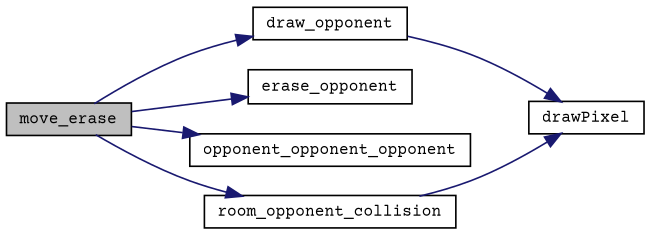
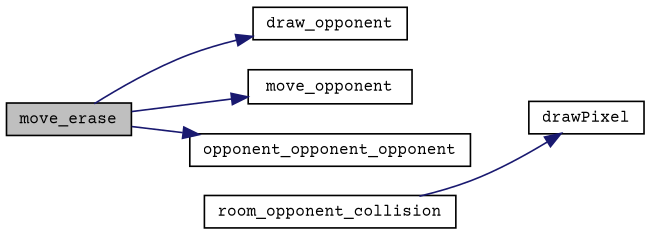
edge "draw_opponent" -> "drawPixel": removed
node "erase_opponent": label "erase_opponent" -> "move_opponent"
edge "move_erase" -> "room_opponent_collision": removed
